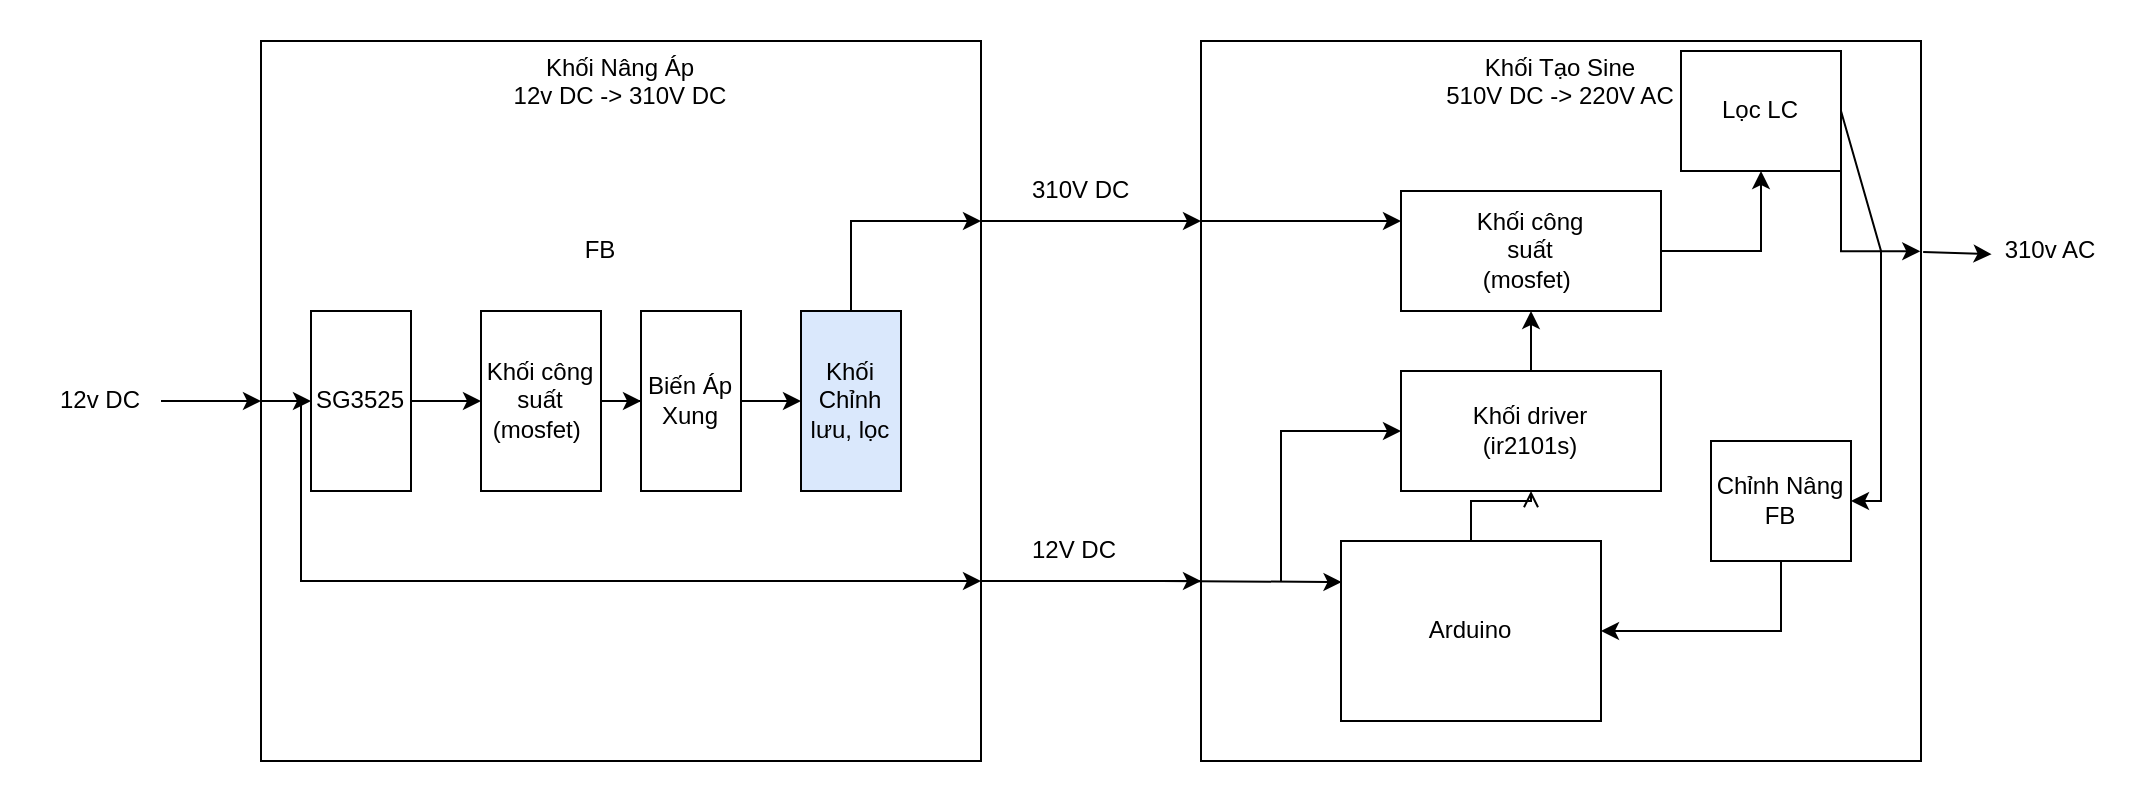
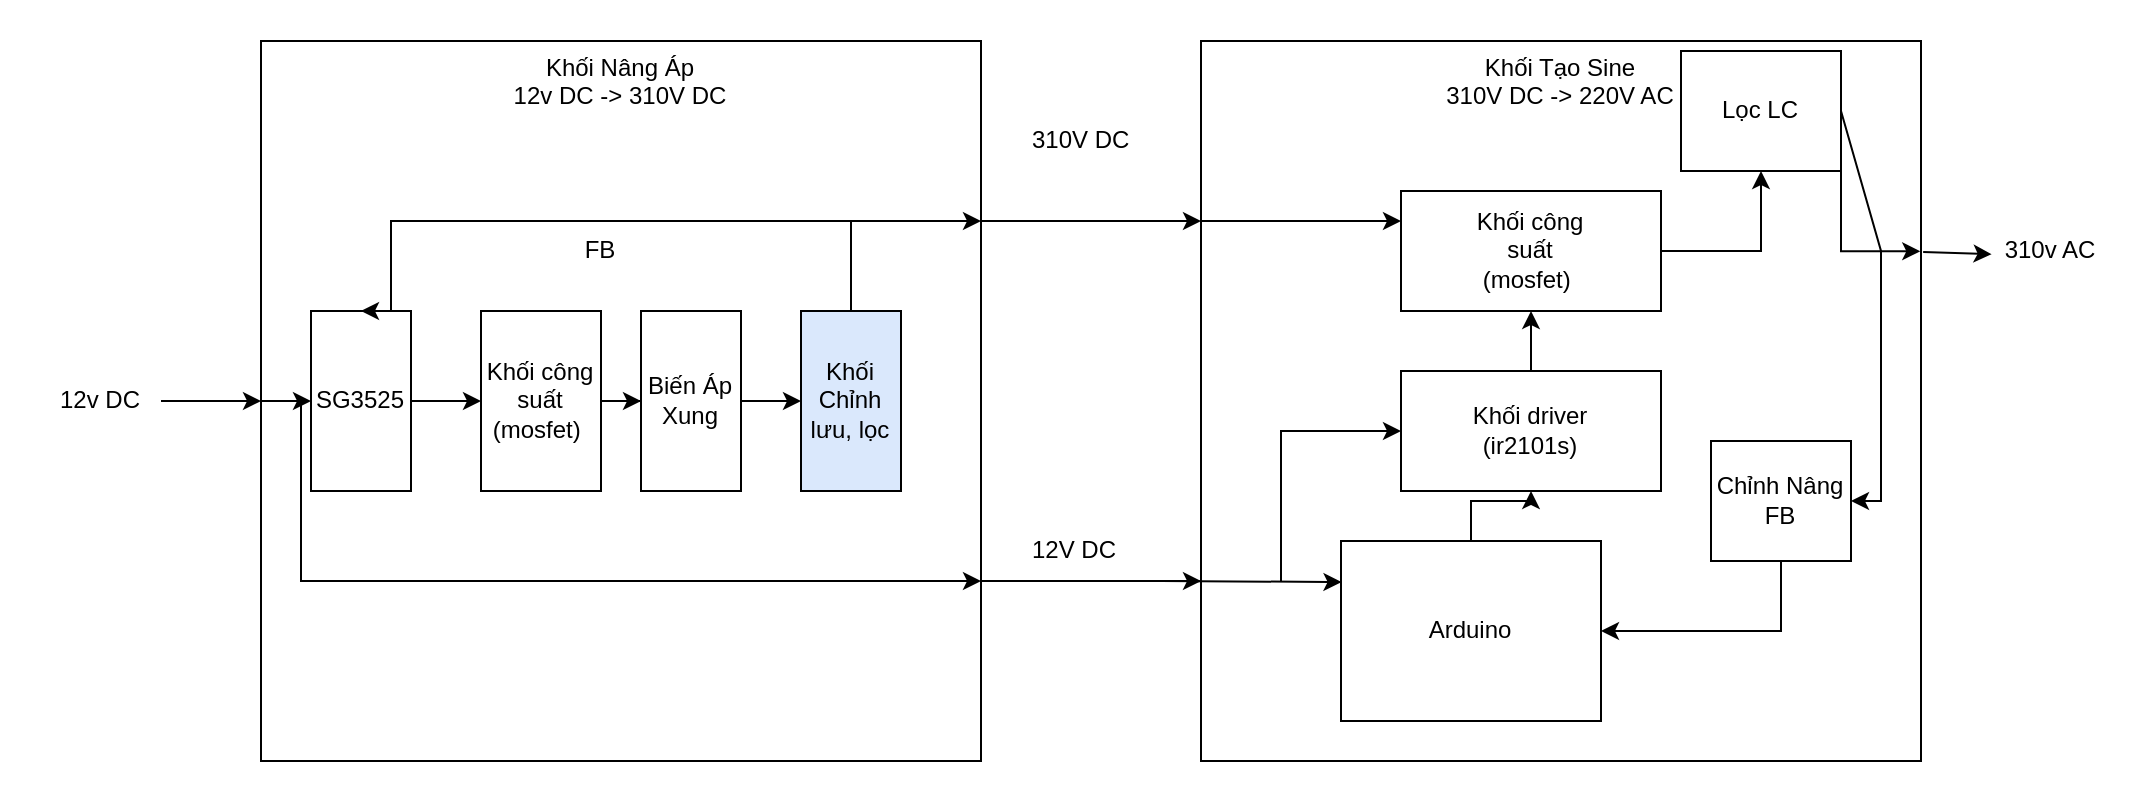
node "Khối Tạo Sine 510V DC -> 220V AC": label "Khối Tạo Sine 510V DC -> 220V AC" -> "Khối Tạo Sine 310V DC -> 220V AC"
node "310V DC": moved (1101, 191) -> (1101, 141)
edge "Khối Chỉnh lưu, lọc" -> "SG3525": added
edge "Arduino" -> "Khối driver (ir2101s)": arrowhead open -> classic
